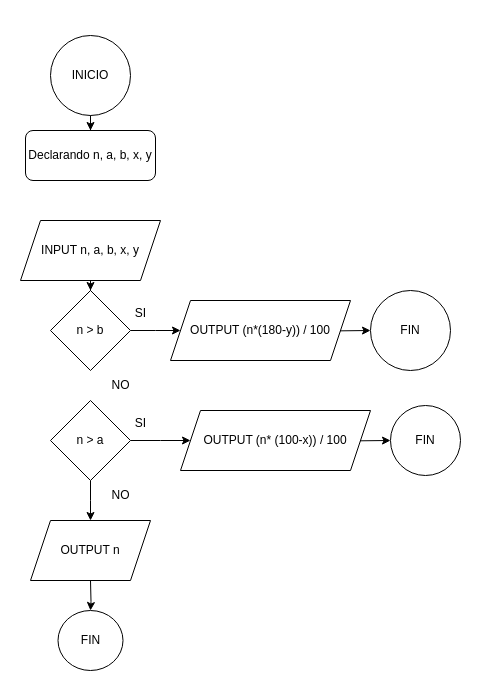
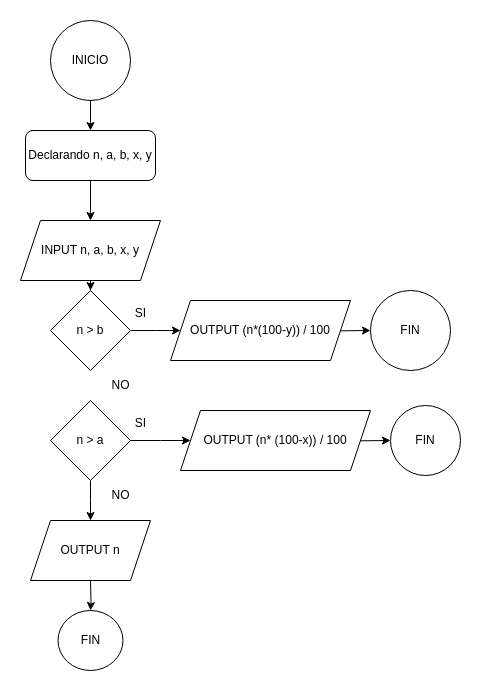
node "INICIO": moved (91, 76) -> (91, 61)
edge "Declarando n, a, b, x, y" -> "INPUT n, a, b, x, y": added
node "OUTPUT (n*(180-y)) / 100": label "OUTPUT (n*(180-y)) / 100" -> "OUTPUT (n*(100-y)) / 100"
